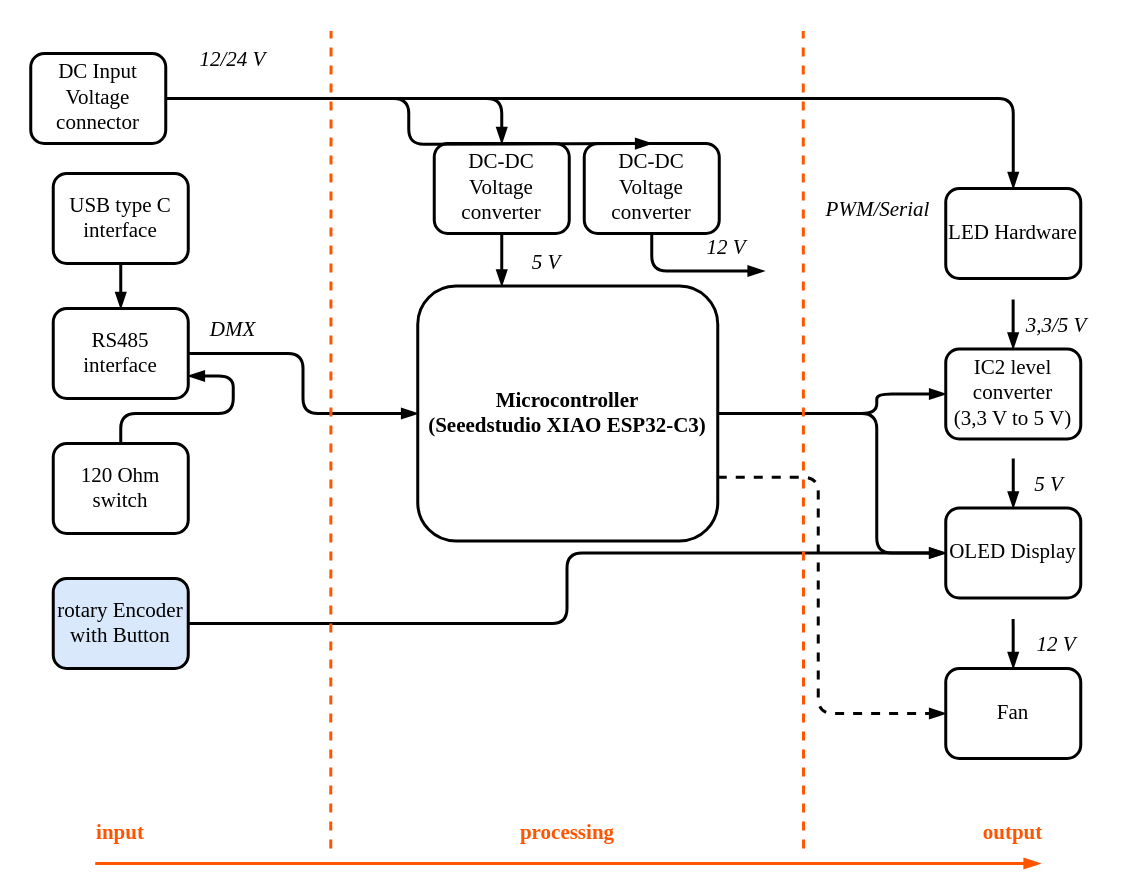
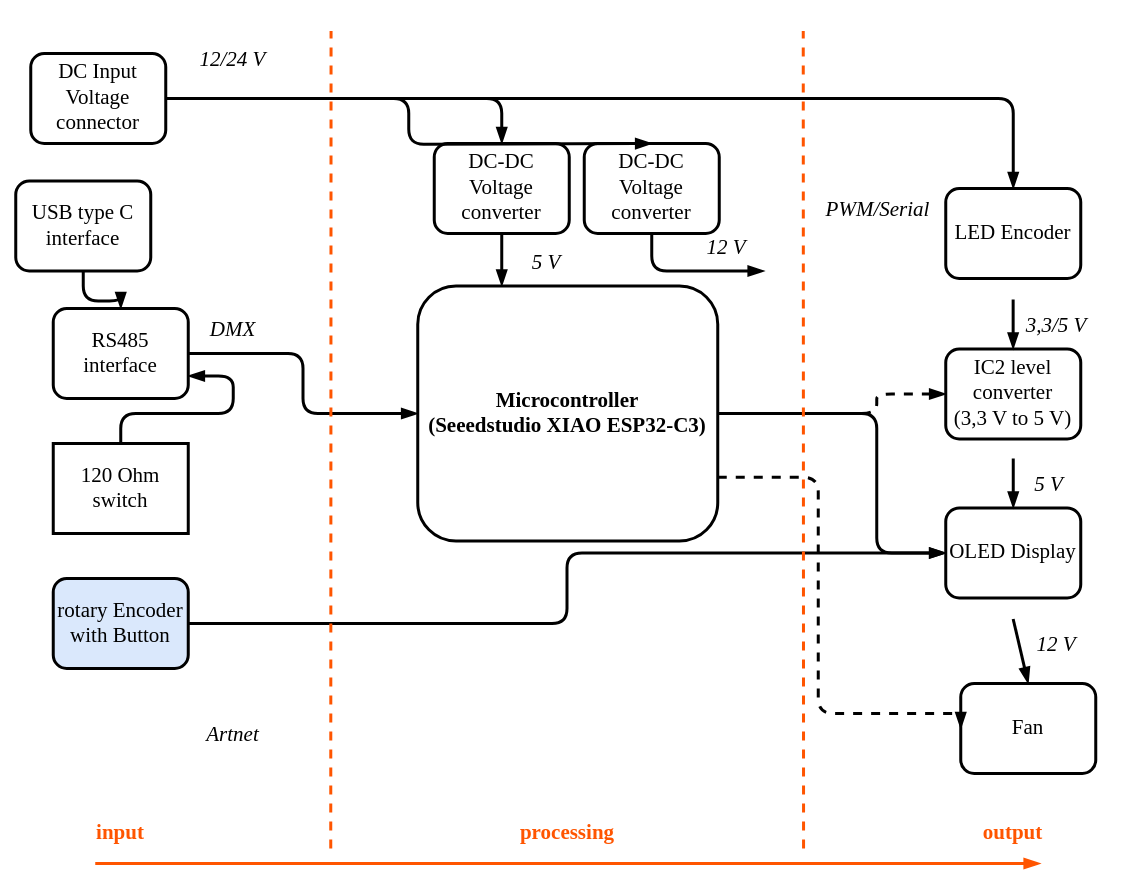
node "USB type C interface": moved (121, 218) -> (83, 226)
node "LED Hardware": label "LED Hardware" -> "LED Encoder"
edge "Microcontroller (Seeedstudio XIAO ESP32-C3)" -> "IC2 level converter (3,3 V to 5 V)": style solid -> dashed
node "120 Ohm switch": shape rounded rectangle -> rectangle
node "Fan": moved (1013, 713) -> (1028, 728)
node "Artnet": added
